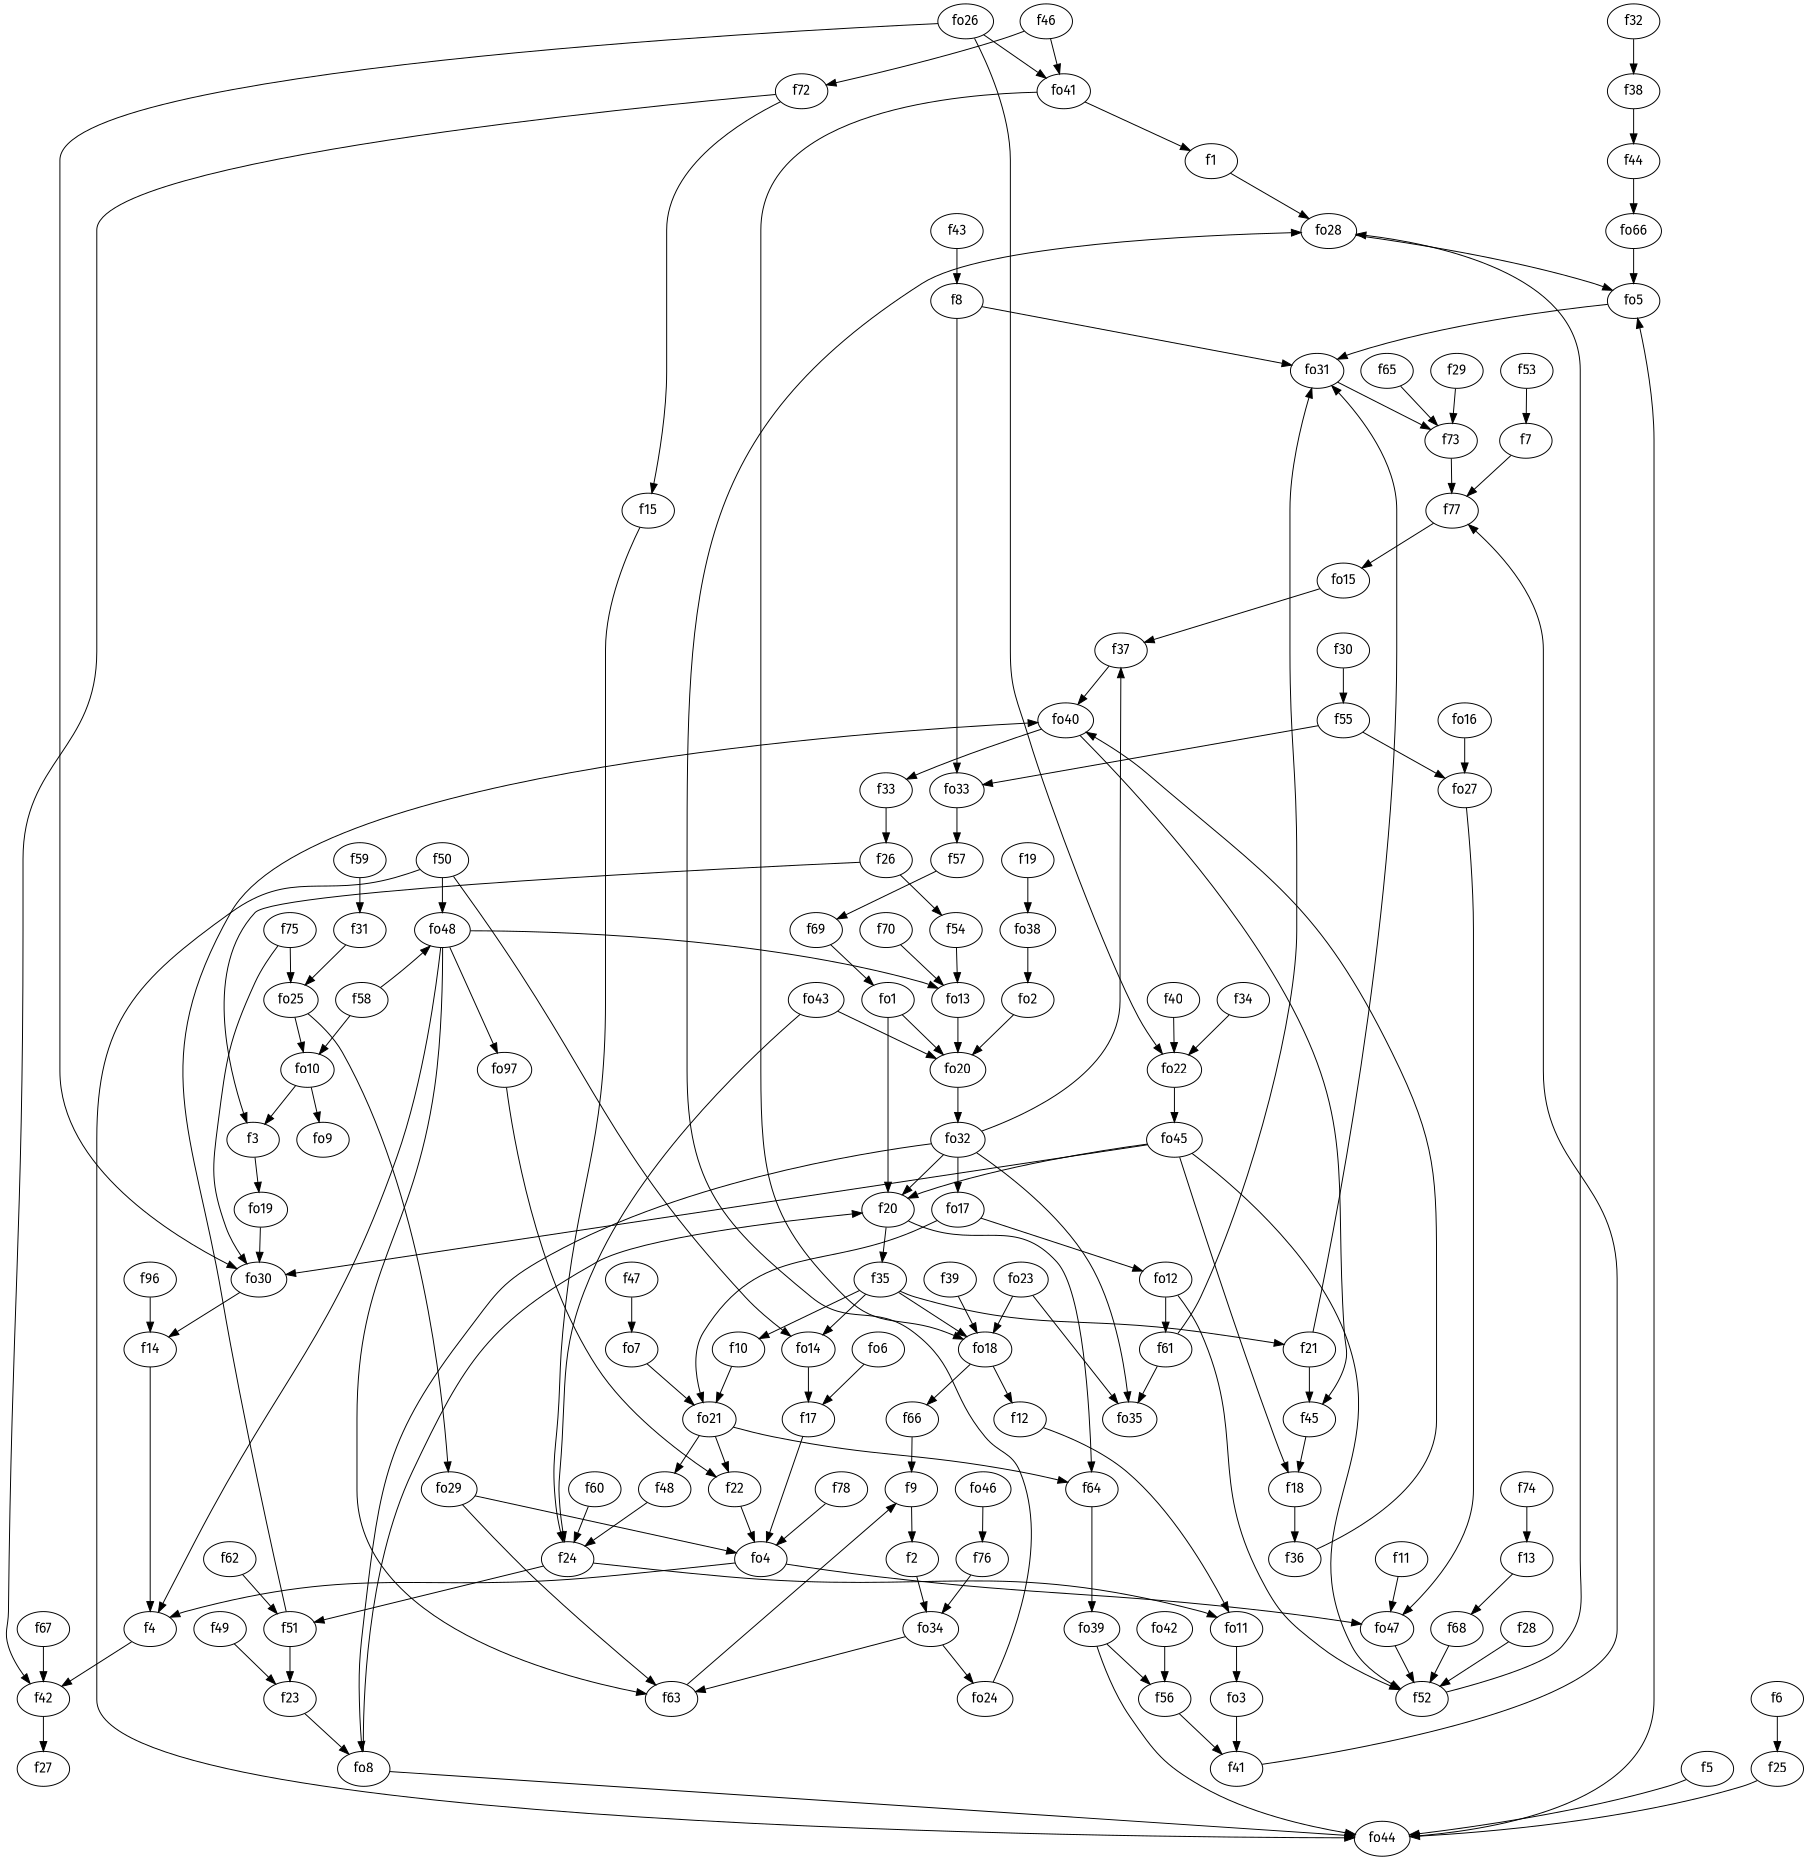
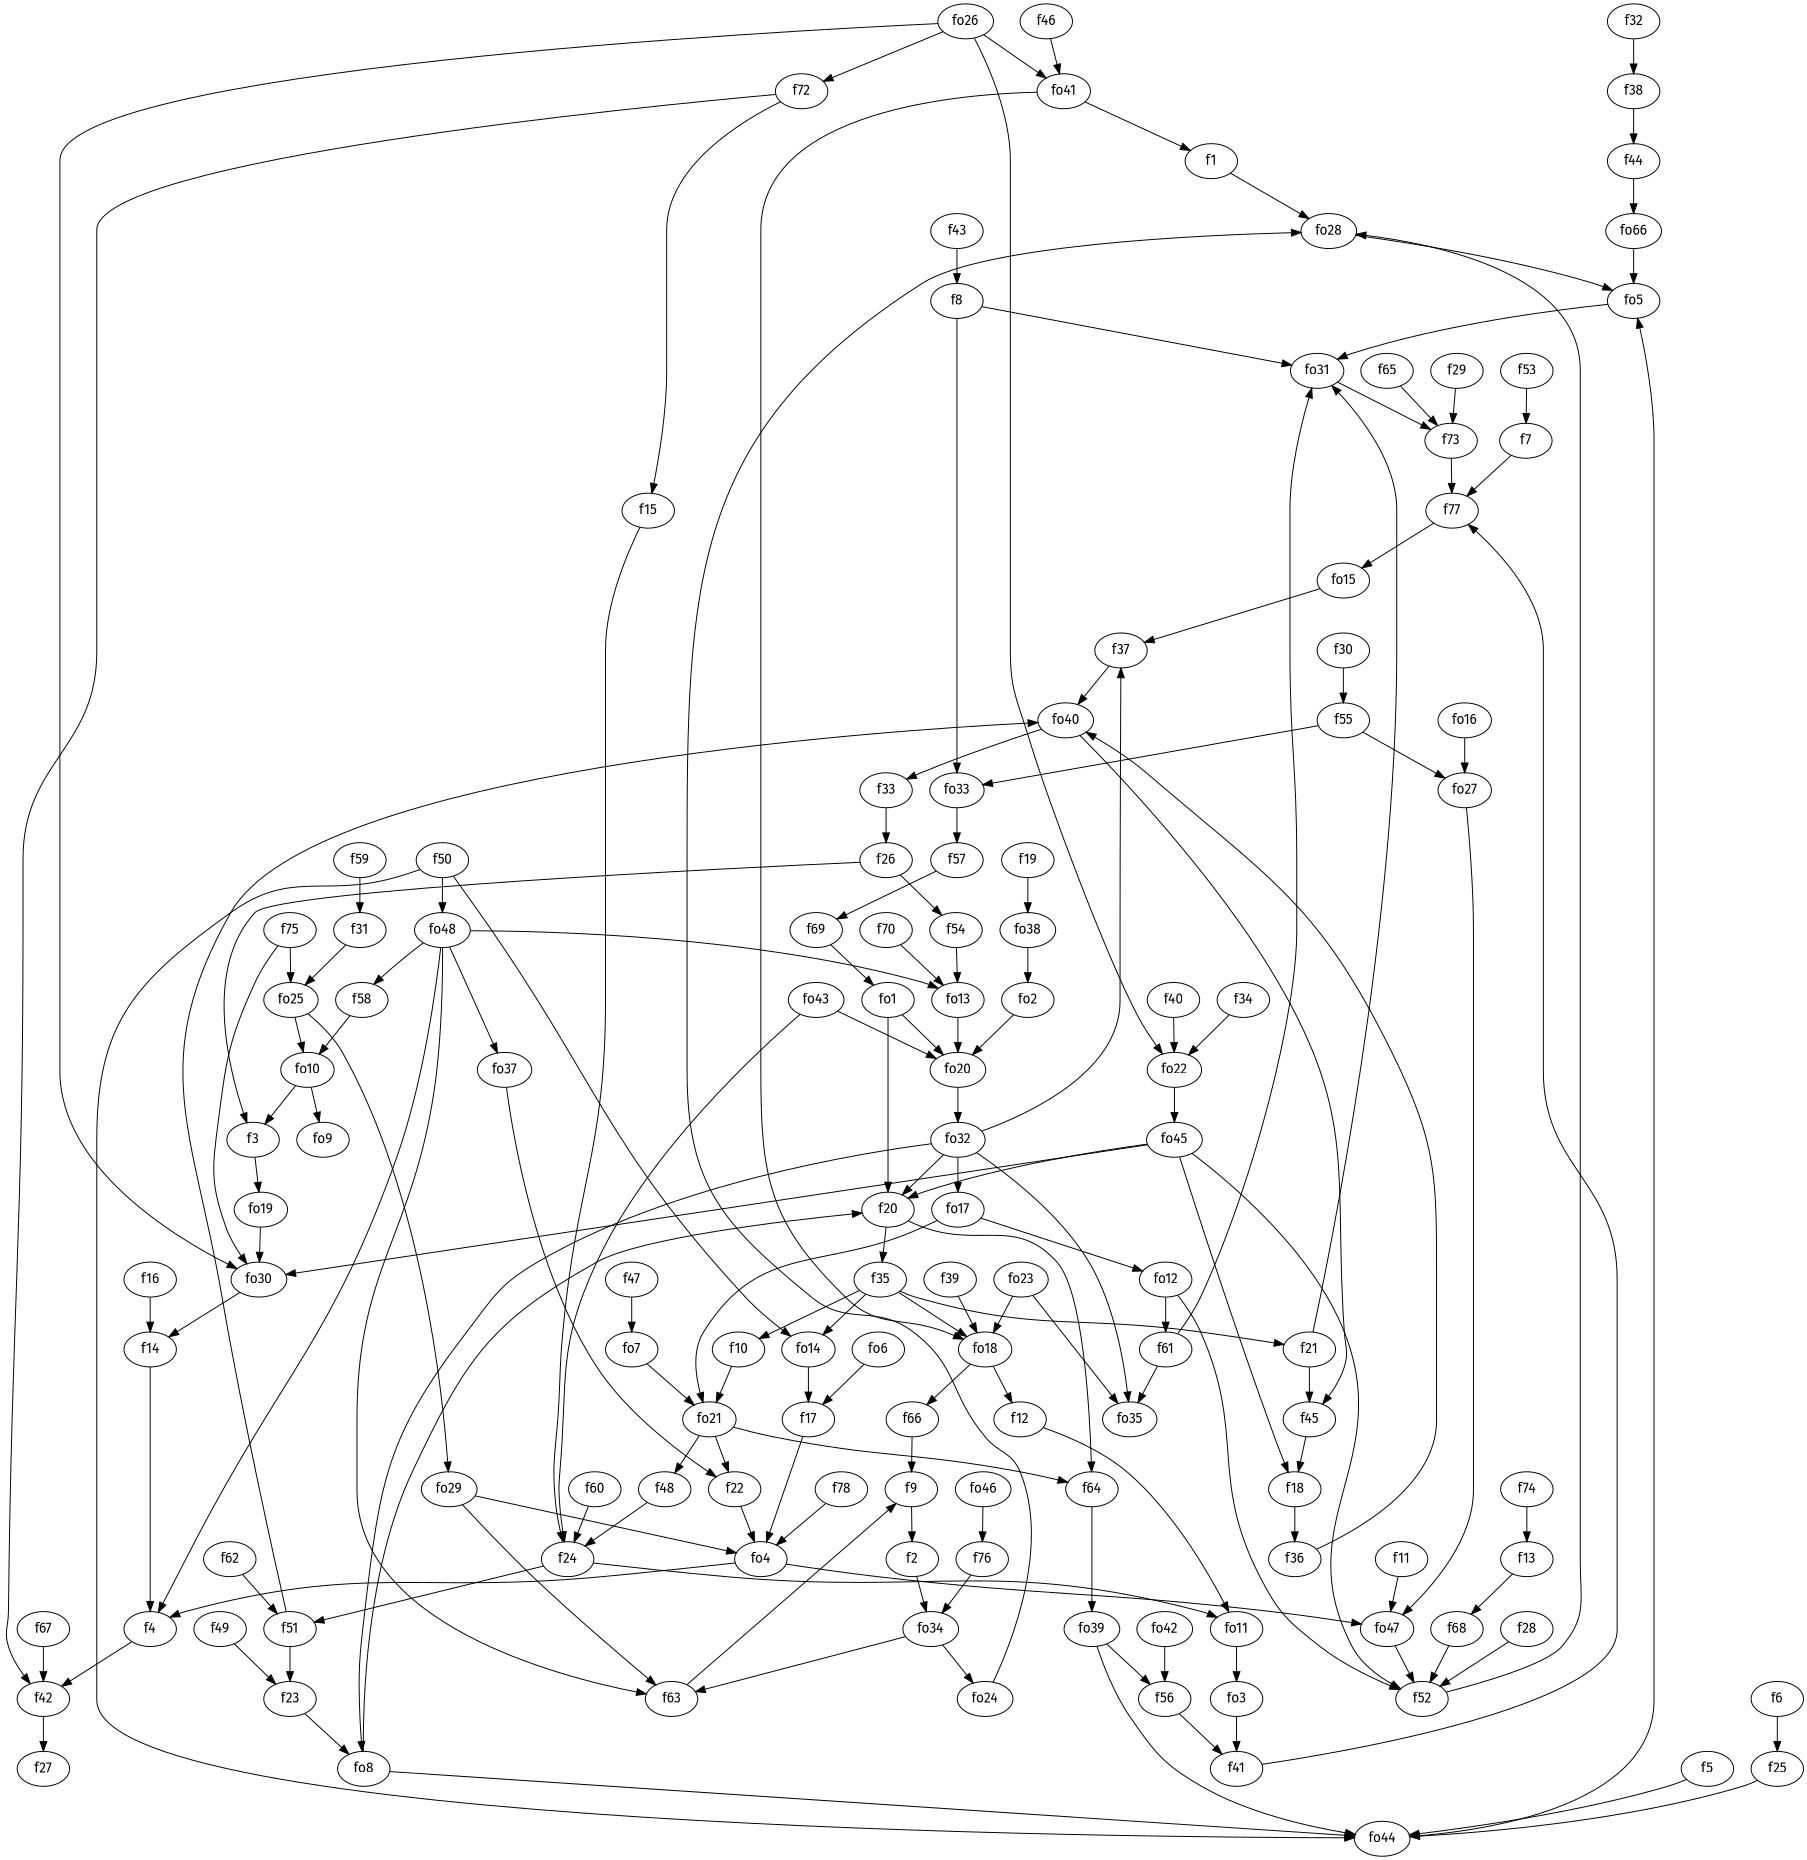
edge "f46" -> "f72": now "fo26" -> "f72"
edge "f58" -> "fo48": reversed
node "fo97": label "fo97" -> "fo37"
node "f96": label "f96" -> "f16"
